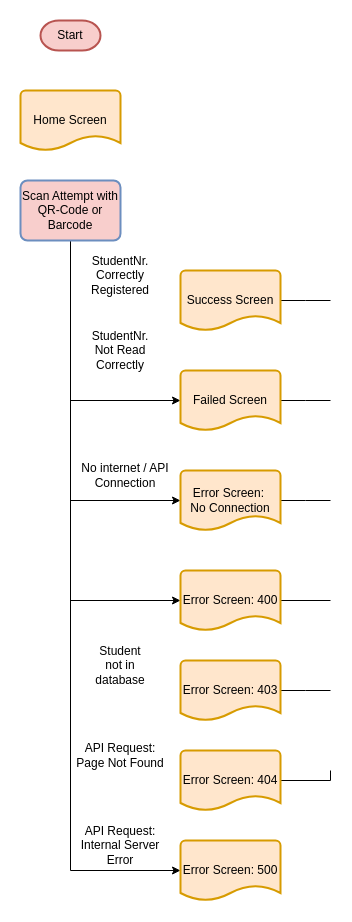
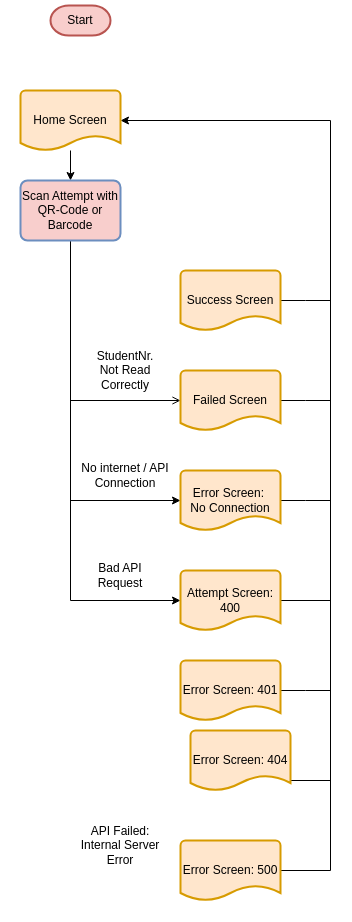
node "Start": moved (71, 36) -> (81, 21)
edge "Home Screen" -> "Scan Attempt with QR-Code or Barcode": added
node "StudentNr. Correctly Registered": removed
edge "Error Screen: 500" -> "Home Screen": added
node "StudentNr. Not Read Correctly": moved (121, 351) -> (126, 371)
edge "Scan Attempt with QR-Code or Barcode" -> "Failed Screen": arrowhead classic -> open
node "Bad API Request": added
node "Error Screen: 400": label "Error Screen: 400" -> "Attempt Screen: 400"
node "Student not in database": removed
node "Error Screen: 403": label "Error Screen: 403" -> "Error Screen: 401"
node "API Request: Page Not Found": removed
node "Error Screen: 404": moved (231, 781) -> (241, 761)
edge "Scan Attempt with QR-Code or Barcode" -> "Error Screen: 500": removed
node "API Request: Internal Server Error": label "API Request: Internal Server Error" -> "API Failed: Internal Server Error"
